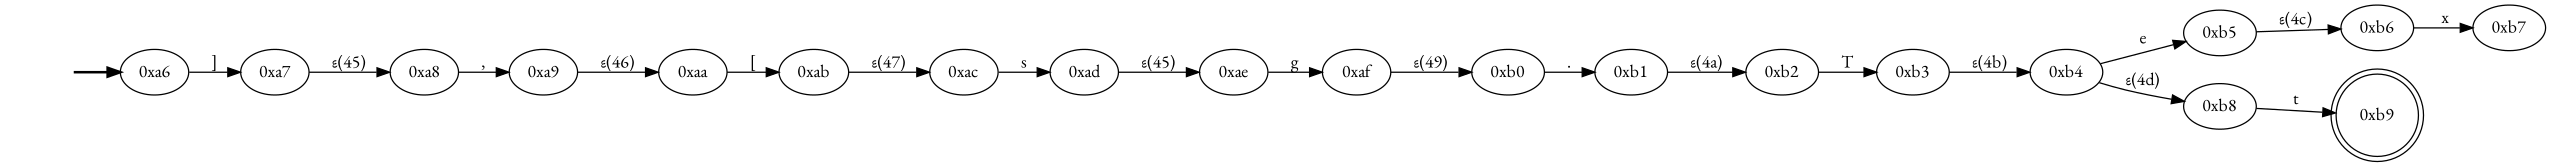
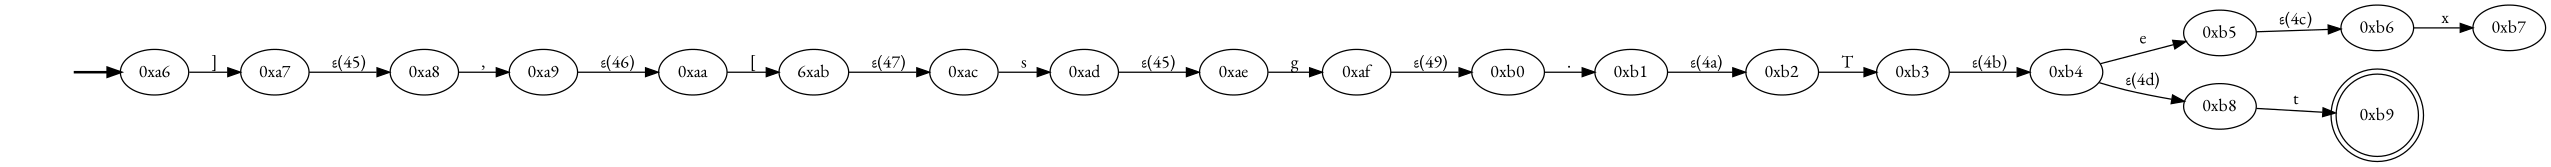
node "0xab": label "0xab" -> "6xab"
